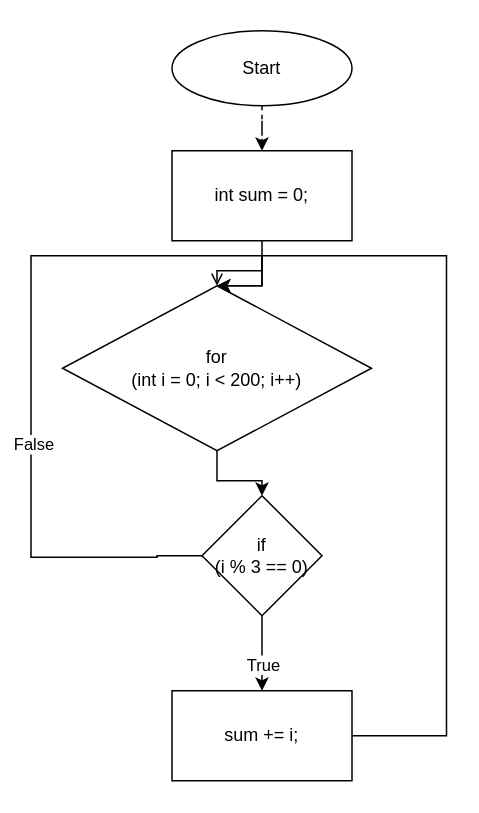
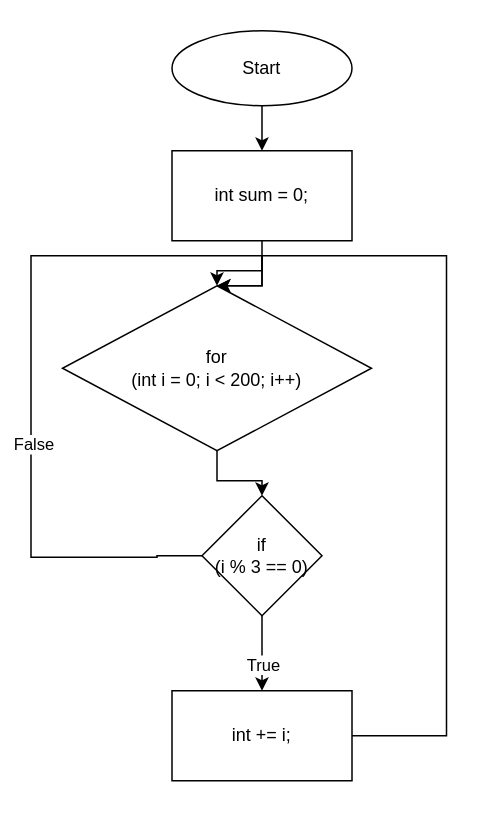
edge "Start" -> "int sum = 0;": style dashed -> solid
edge "int sum = 0;" -> "for (int i = 0; i < 200; i++)": arrowhead open -> classic
node "sum += i;": label "sum += i;" -> "int += i;"
